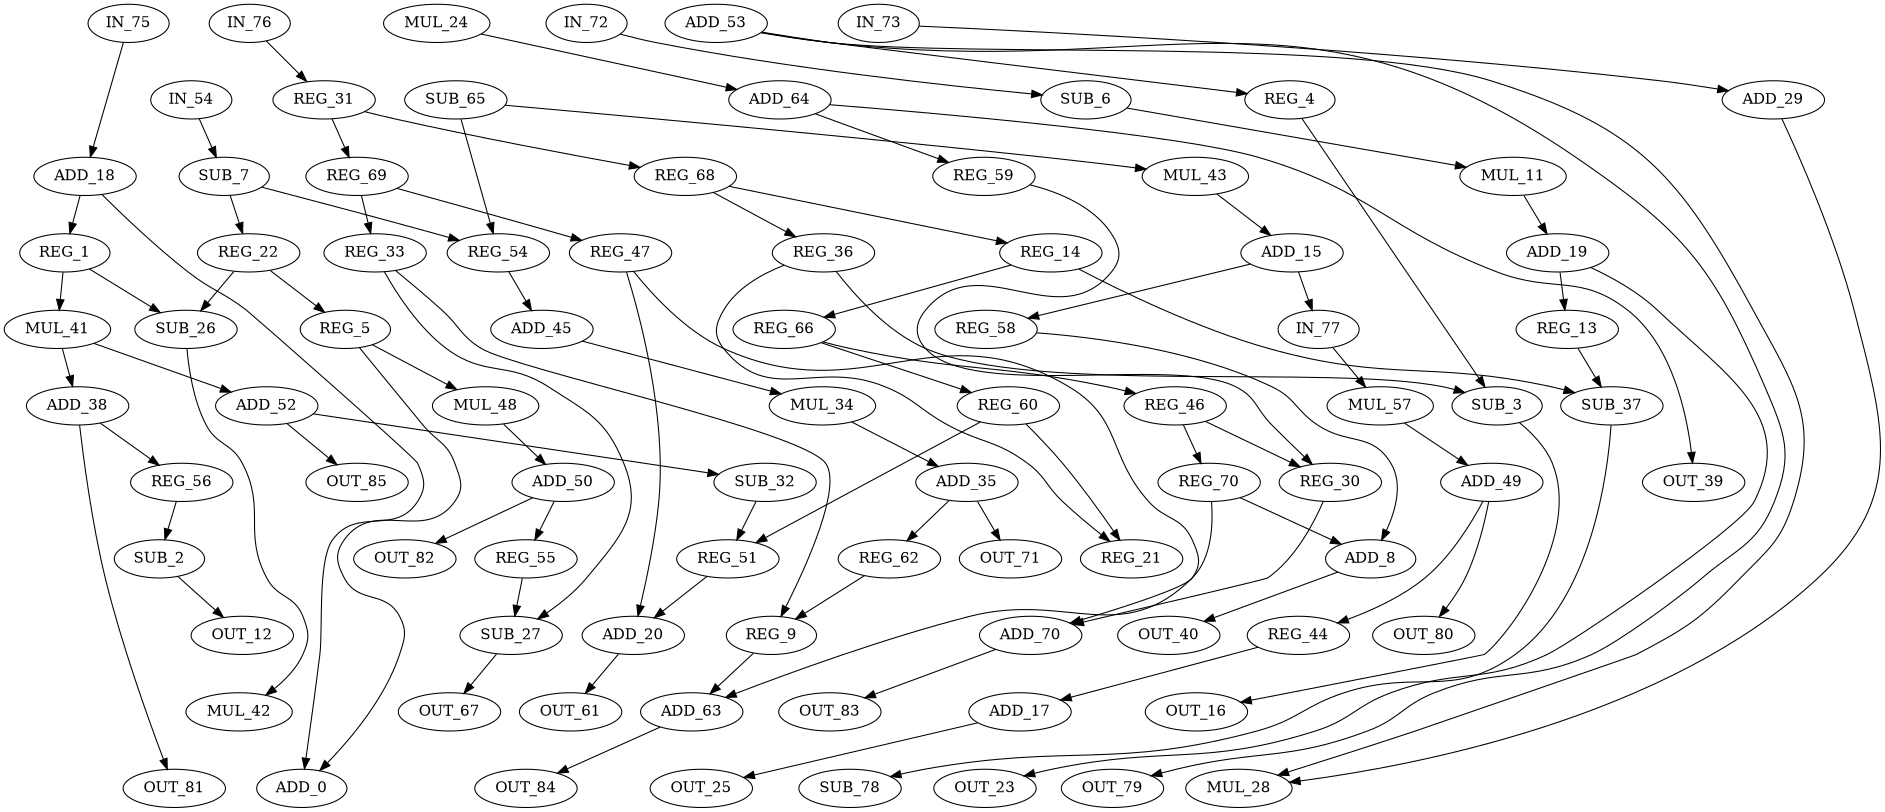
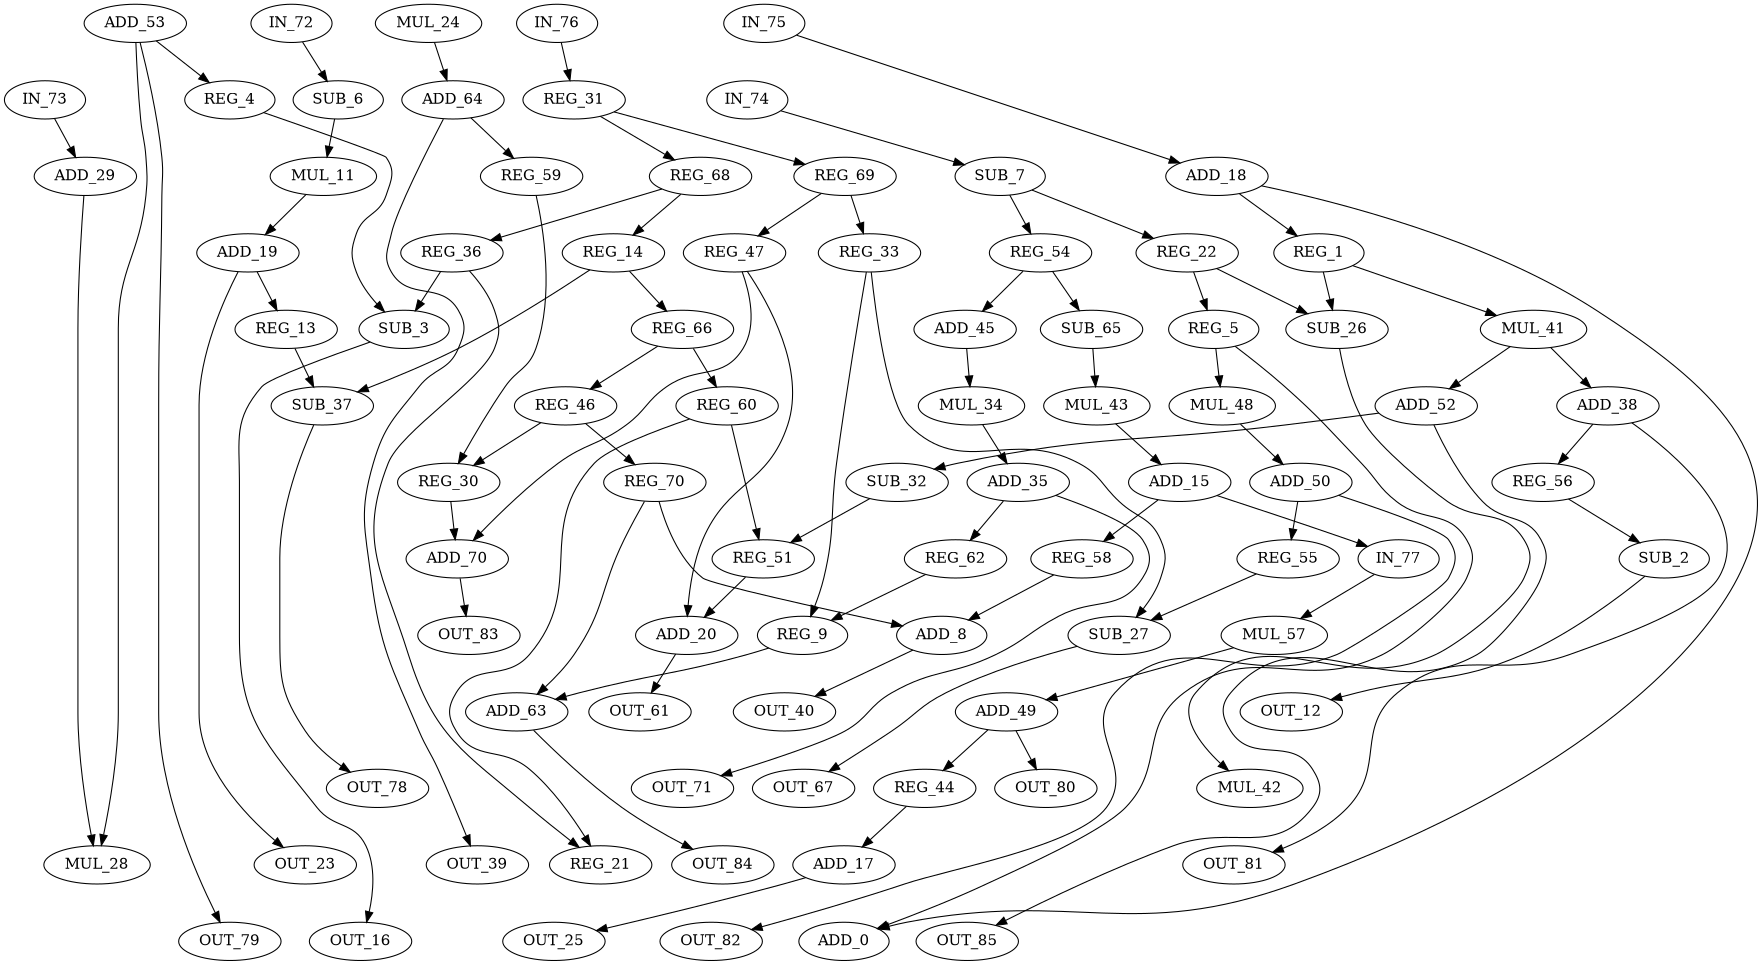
node "IN_54": label "IN_54" -> "IN_74"
edge "SUB_65" -> "REG_54": reversed
node "SUB_78": label "SUB_78" -> "OUT_78"
